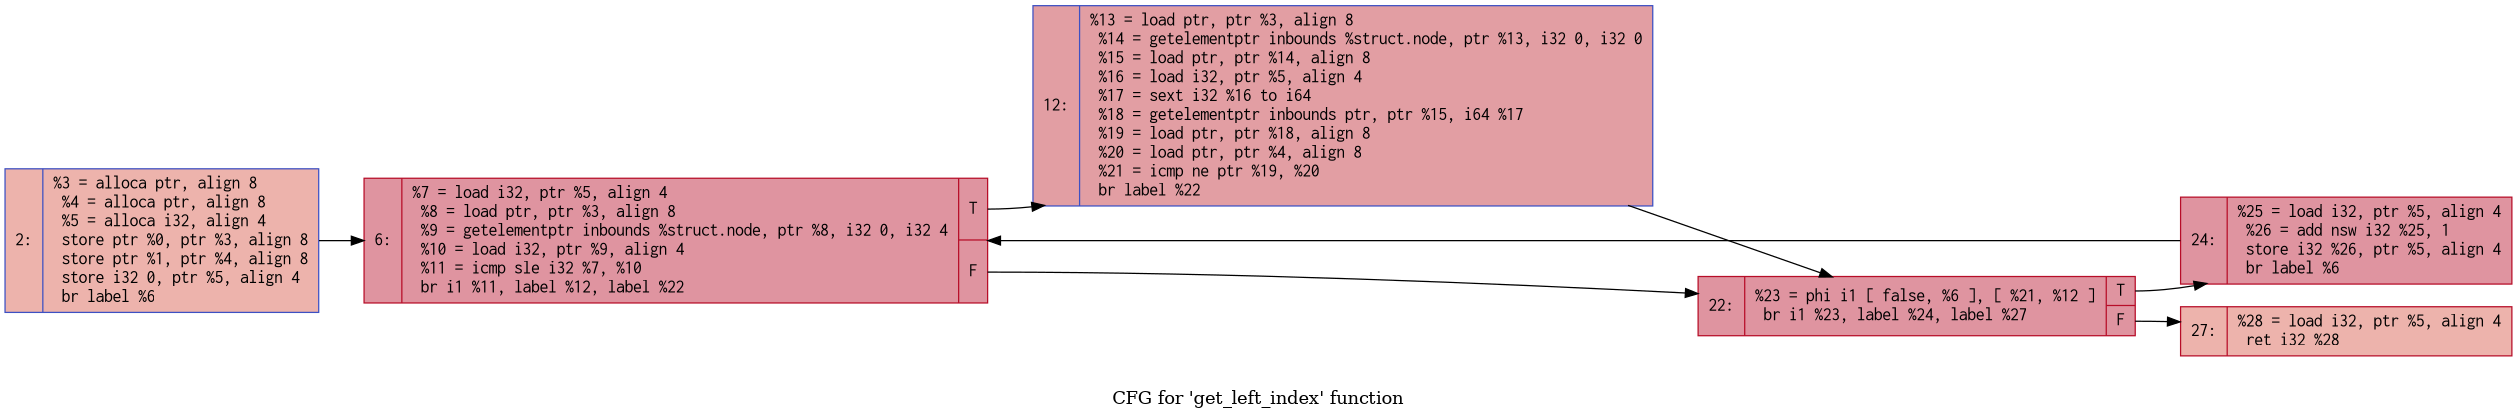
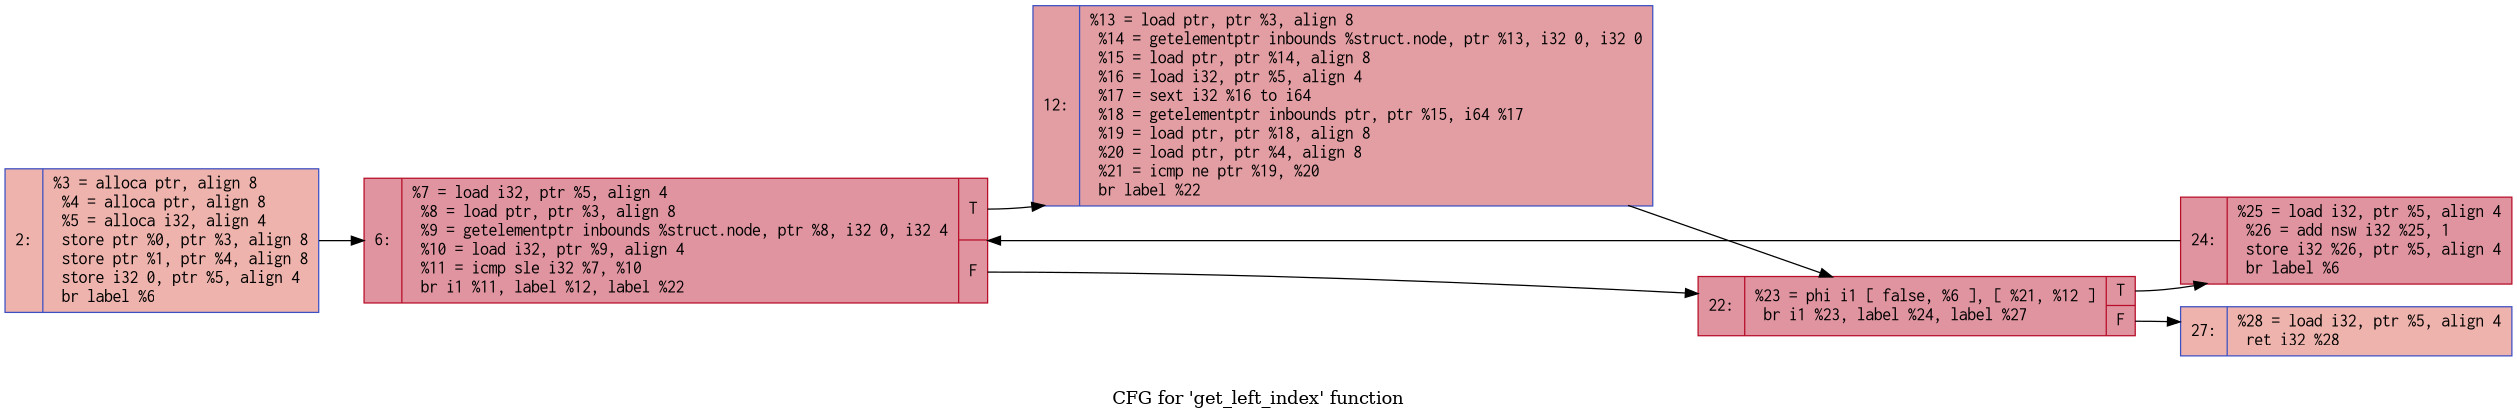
node "27:": color #b70d28ff -> #3d50c3ff
